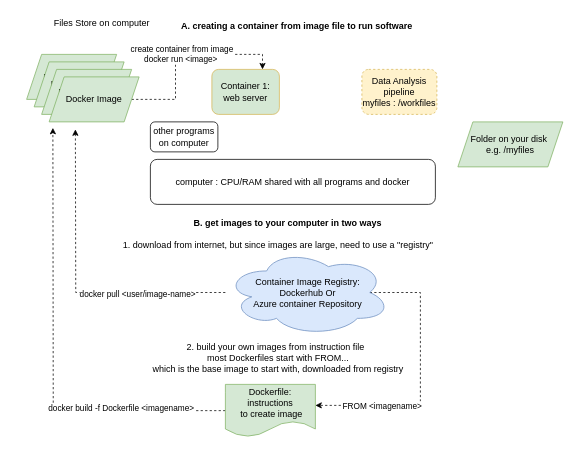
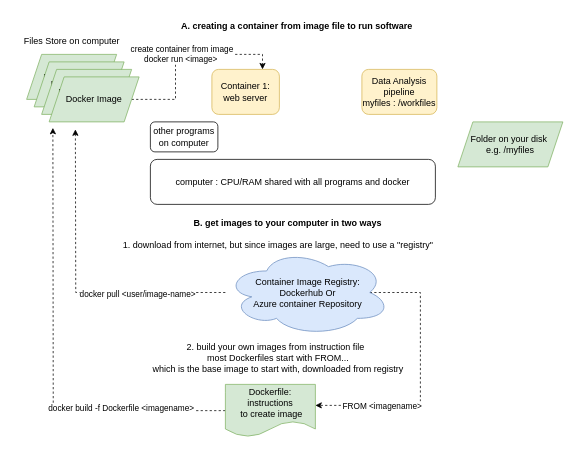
node "Files Store on computer": moved (102, 23) -> (72, 42)
node "Container 1: web server": fillcolor #d5e8d4 -> #fff2cc
node "Data Analysis pipeline myfiles : /workfiles": style dashed -> solid
